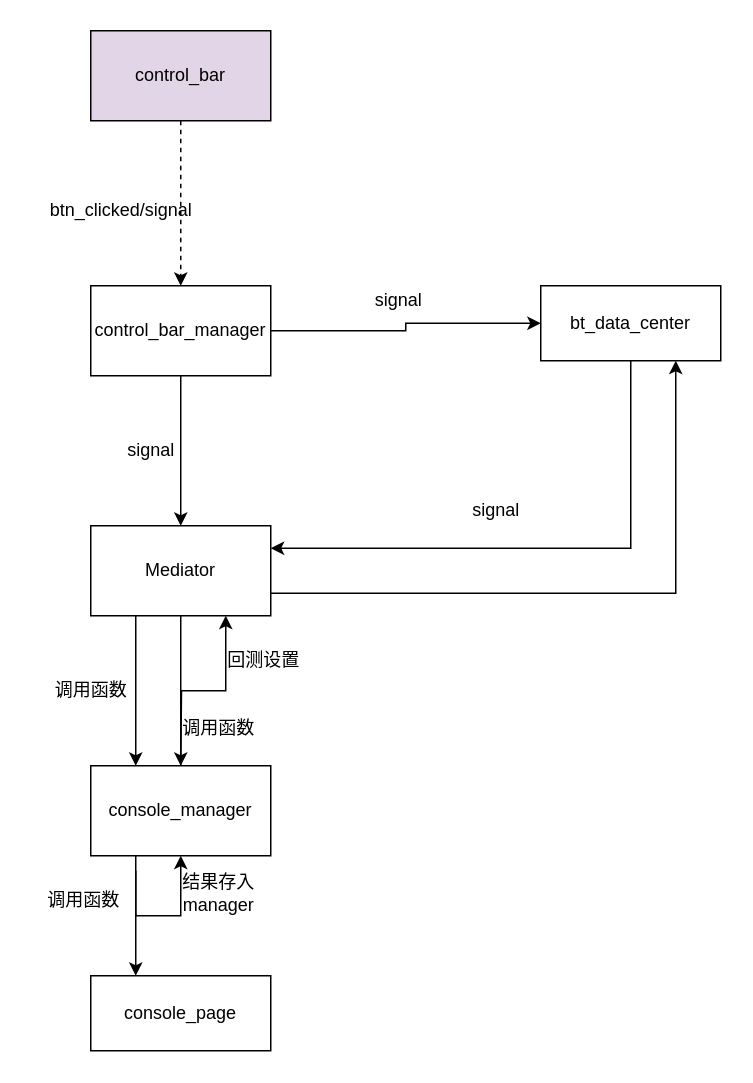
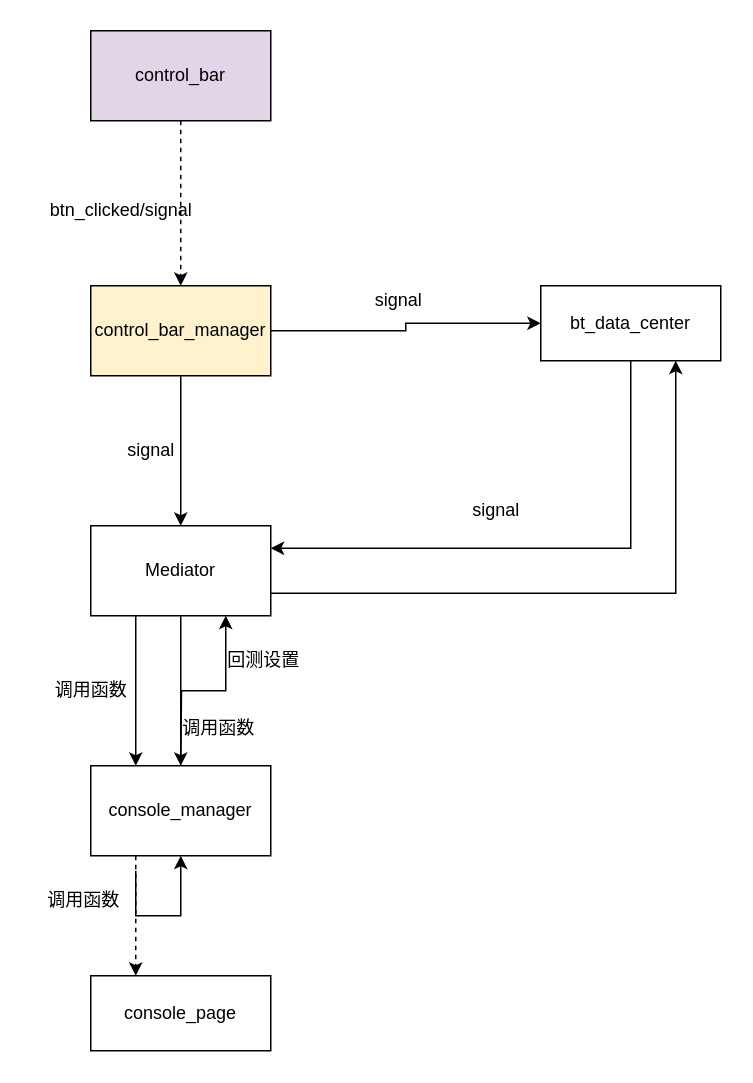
node "control_bar_manager": fillcolor #ffffff -> #fff2cc
node "结果存入 manager": removed
edge "console_manager" -> "console_page": style solid -> dashed
